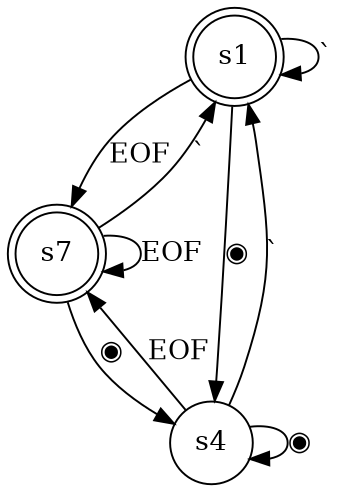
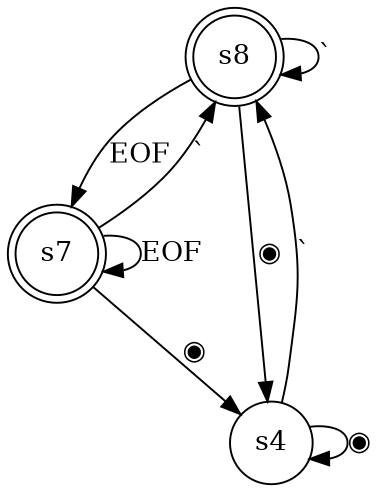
node "s1": label "s1" -> "s8"
edge "s4" -> "s7": removed, label "EOF"
